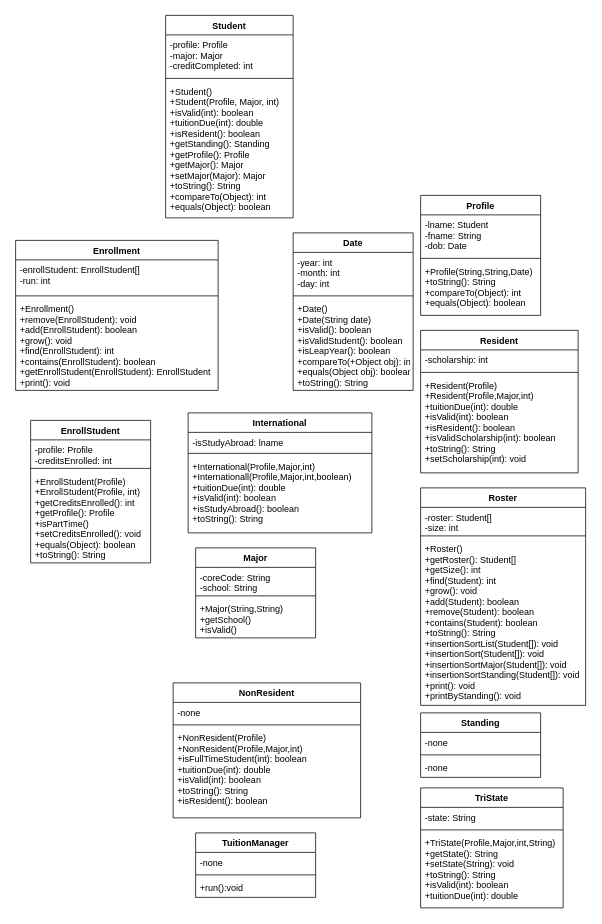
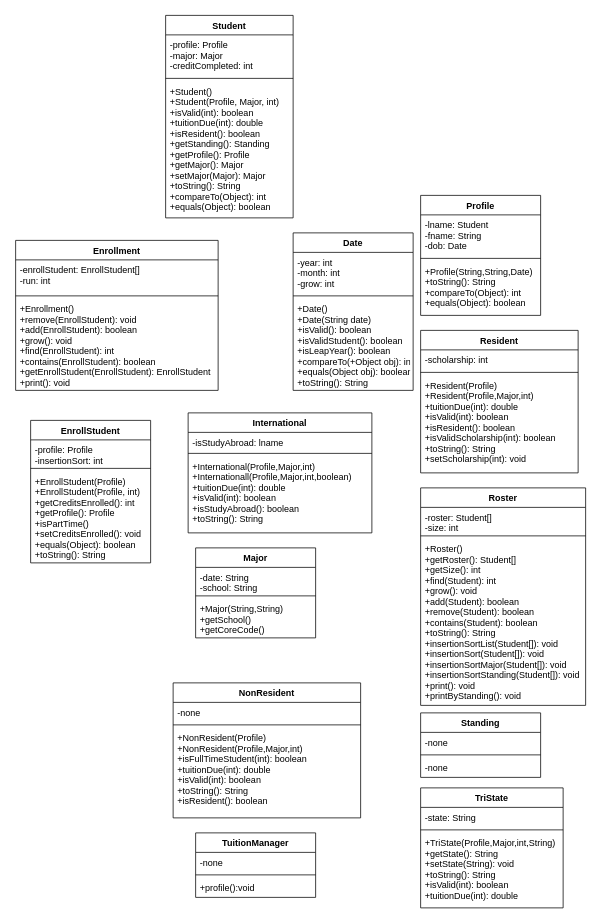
node "-year: int -month: int -day: int": label "-year: int -month: int -day: int" -> "-year: int -month: int -grow: int"
node "-profile: Profile -creditsEnrolled: int": label "-profile: Profile -creditsEnrolled: int" -> "-profile: Profile -insertionSort: int"
node "-coreCode: String -school: String": label "-coreCode: String -school: String" -> "-date: String -school: String"
node "+Major(String,String) +getSchool() +isValid()": label "+Major(String,String) +getSchool() +isValid()" -> "+Major(String,String) +getSchool() +getCoreCode()"
node "+run():void": label "+run():void" -> "+profile():void"
